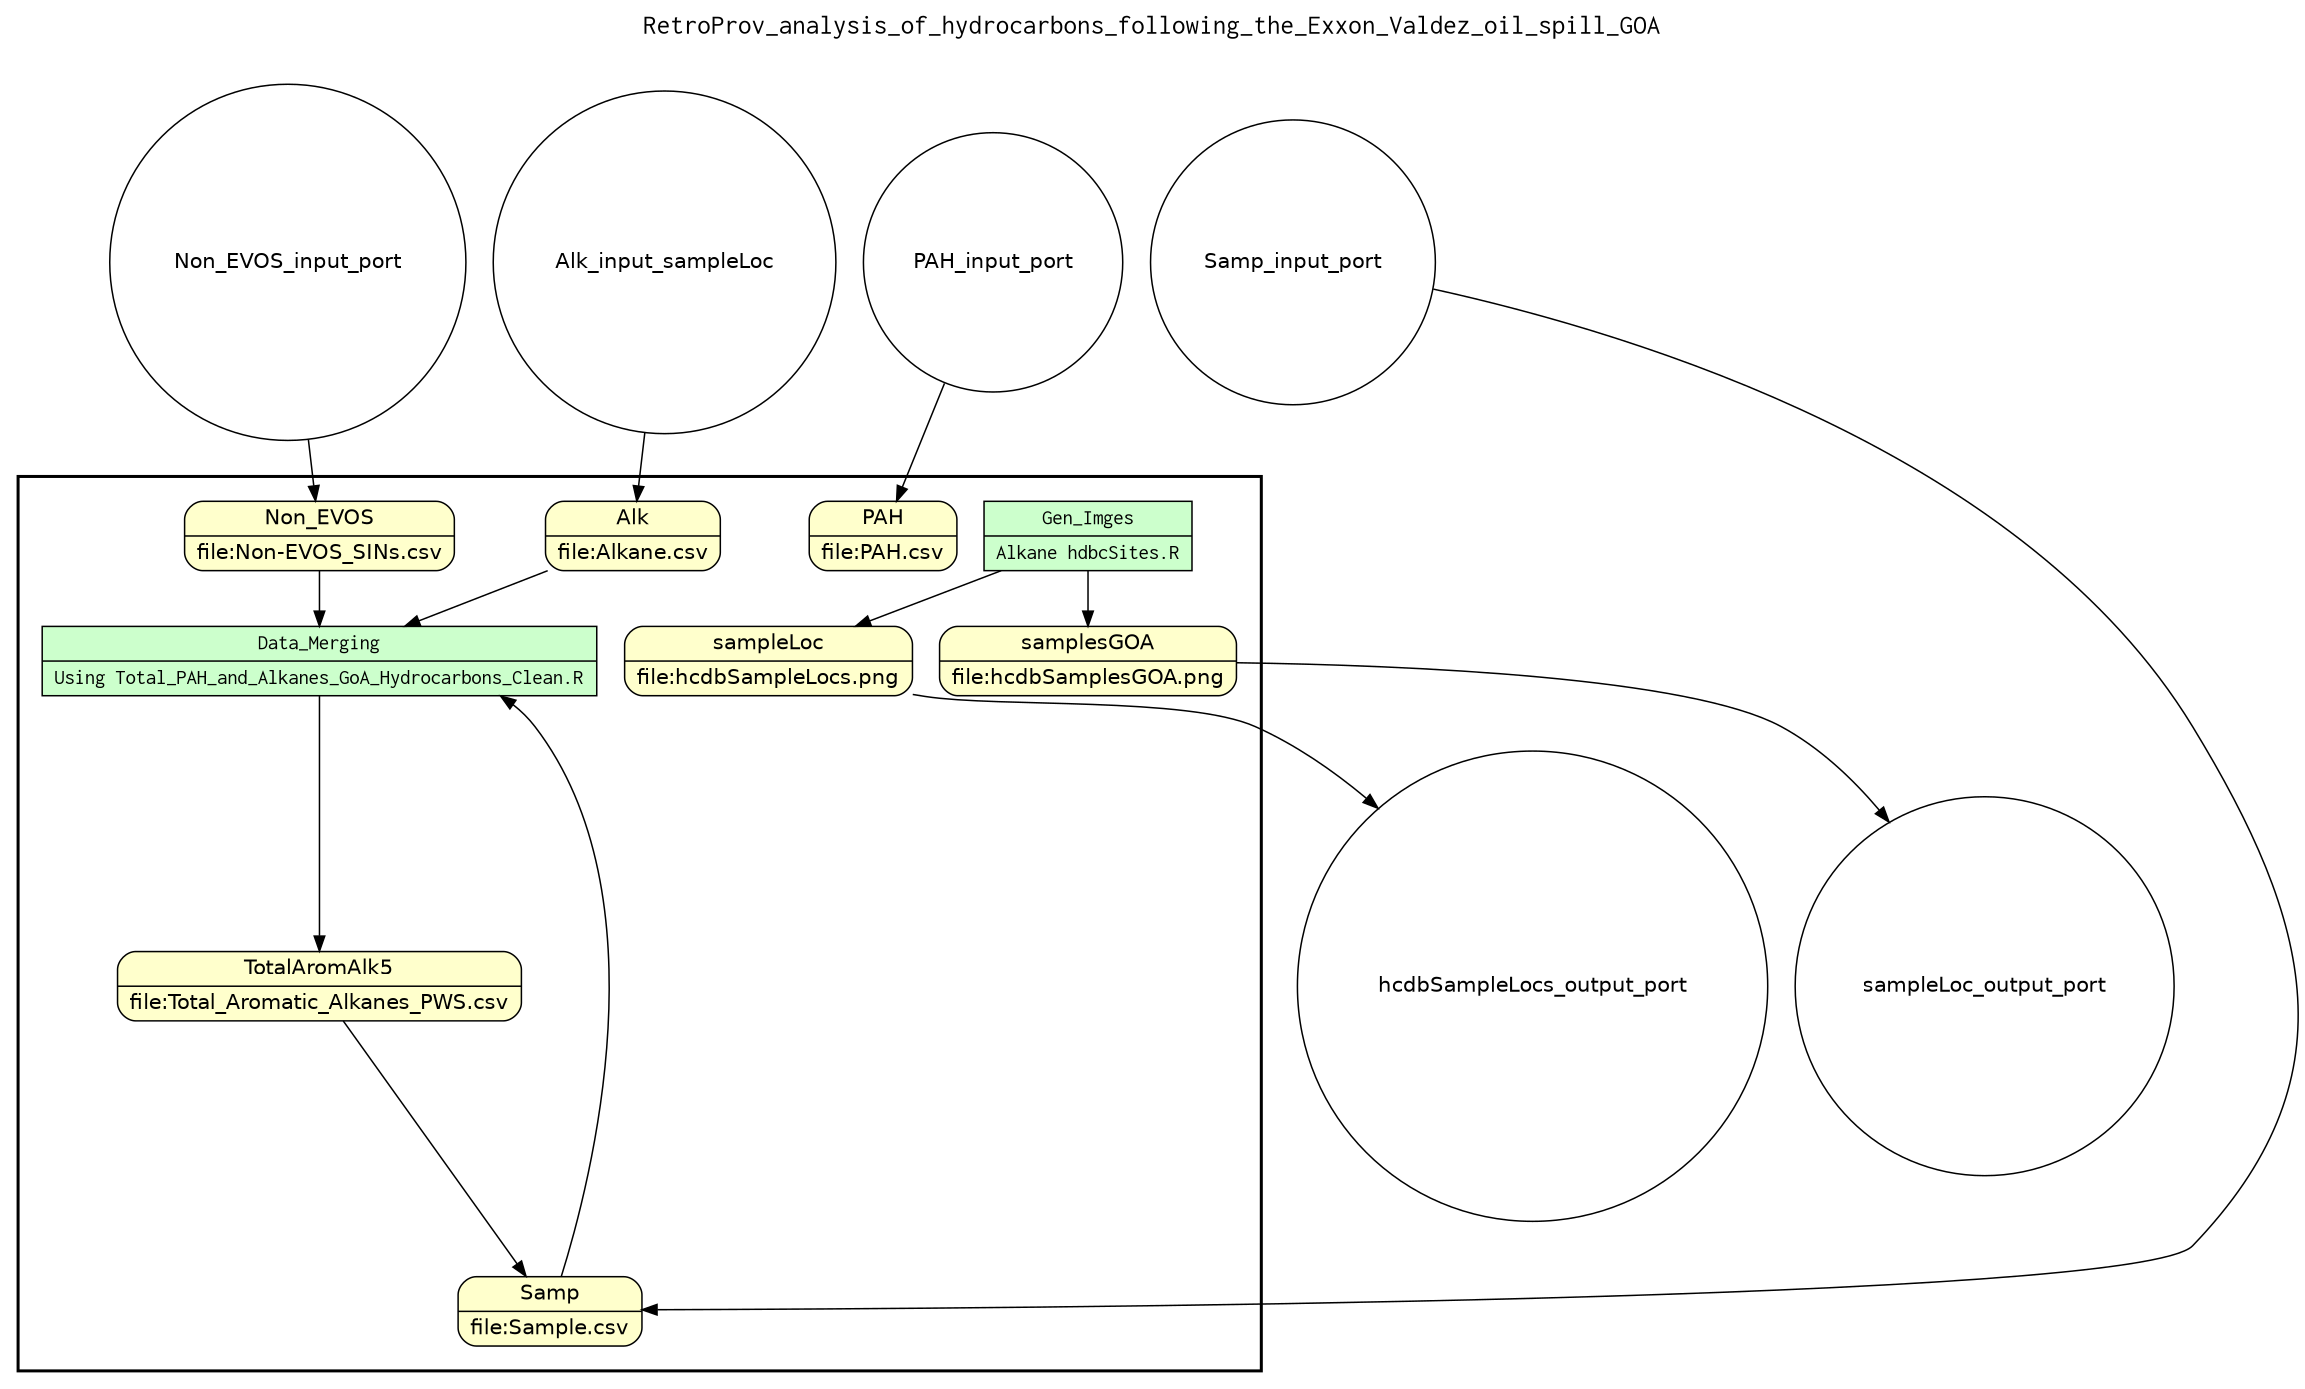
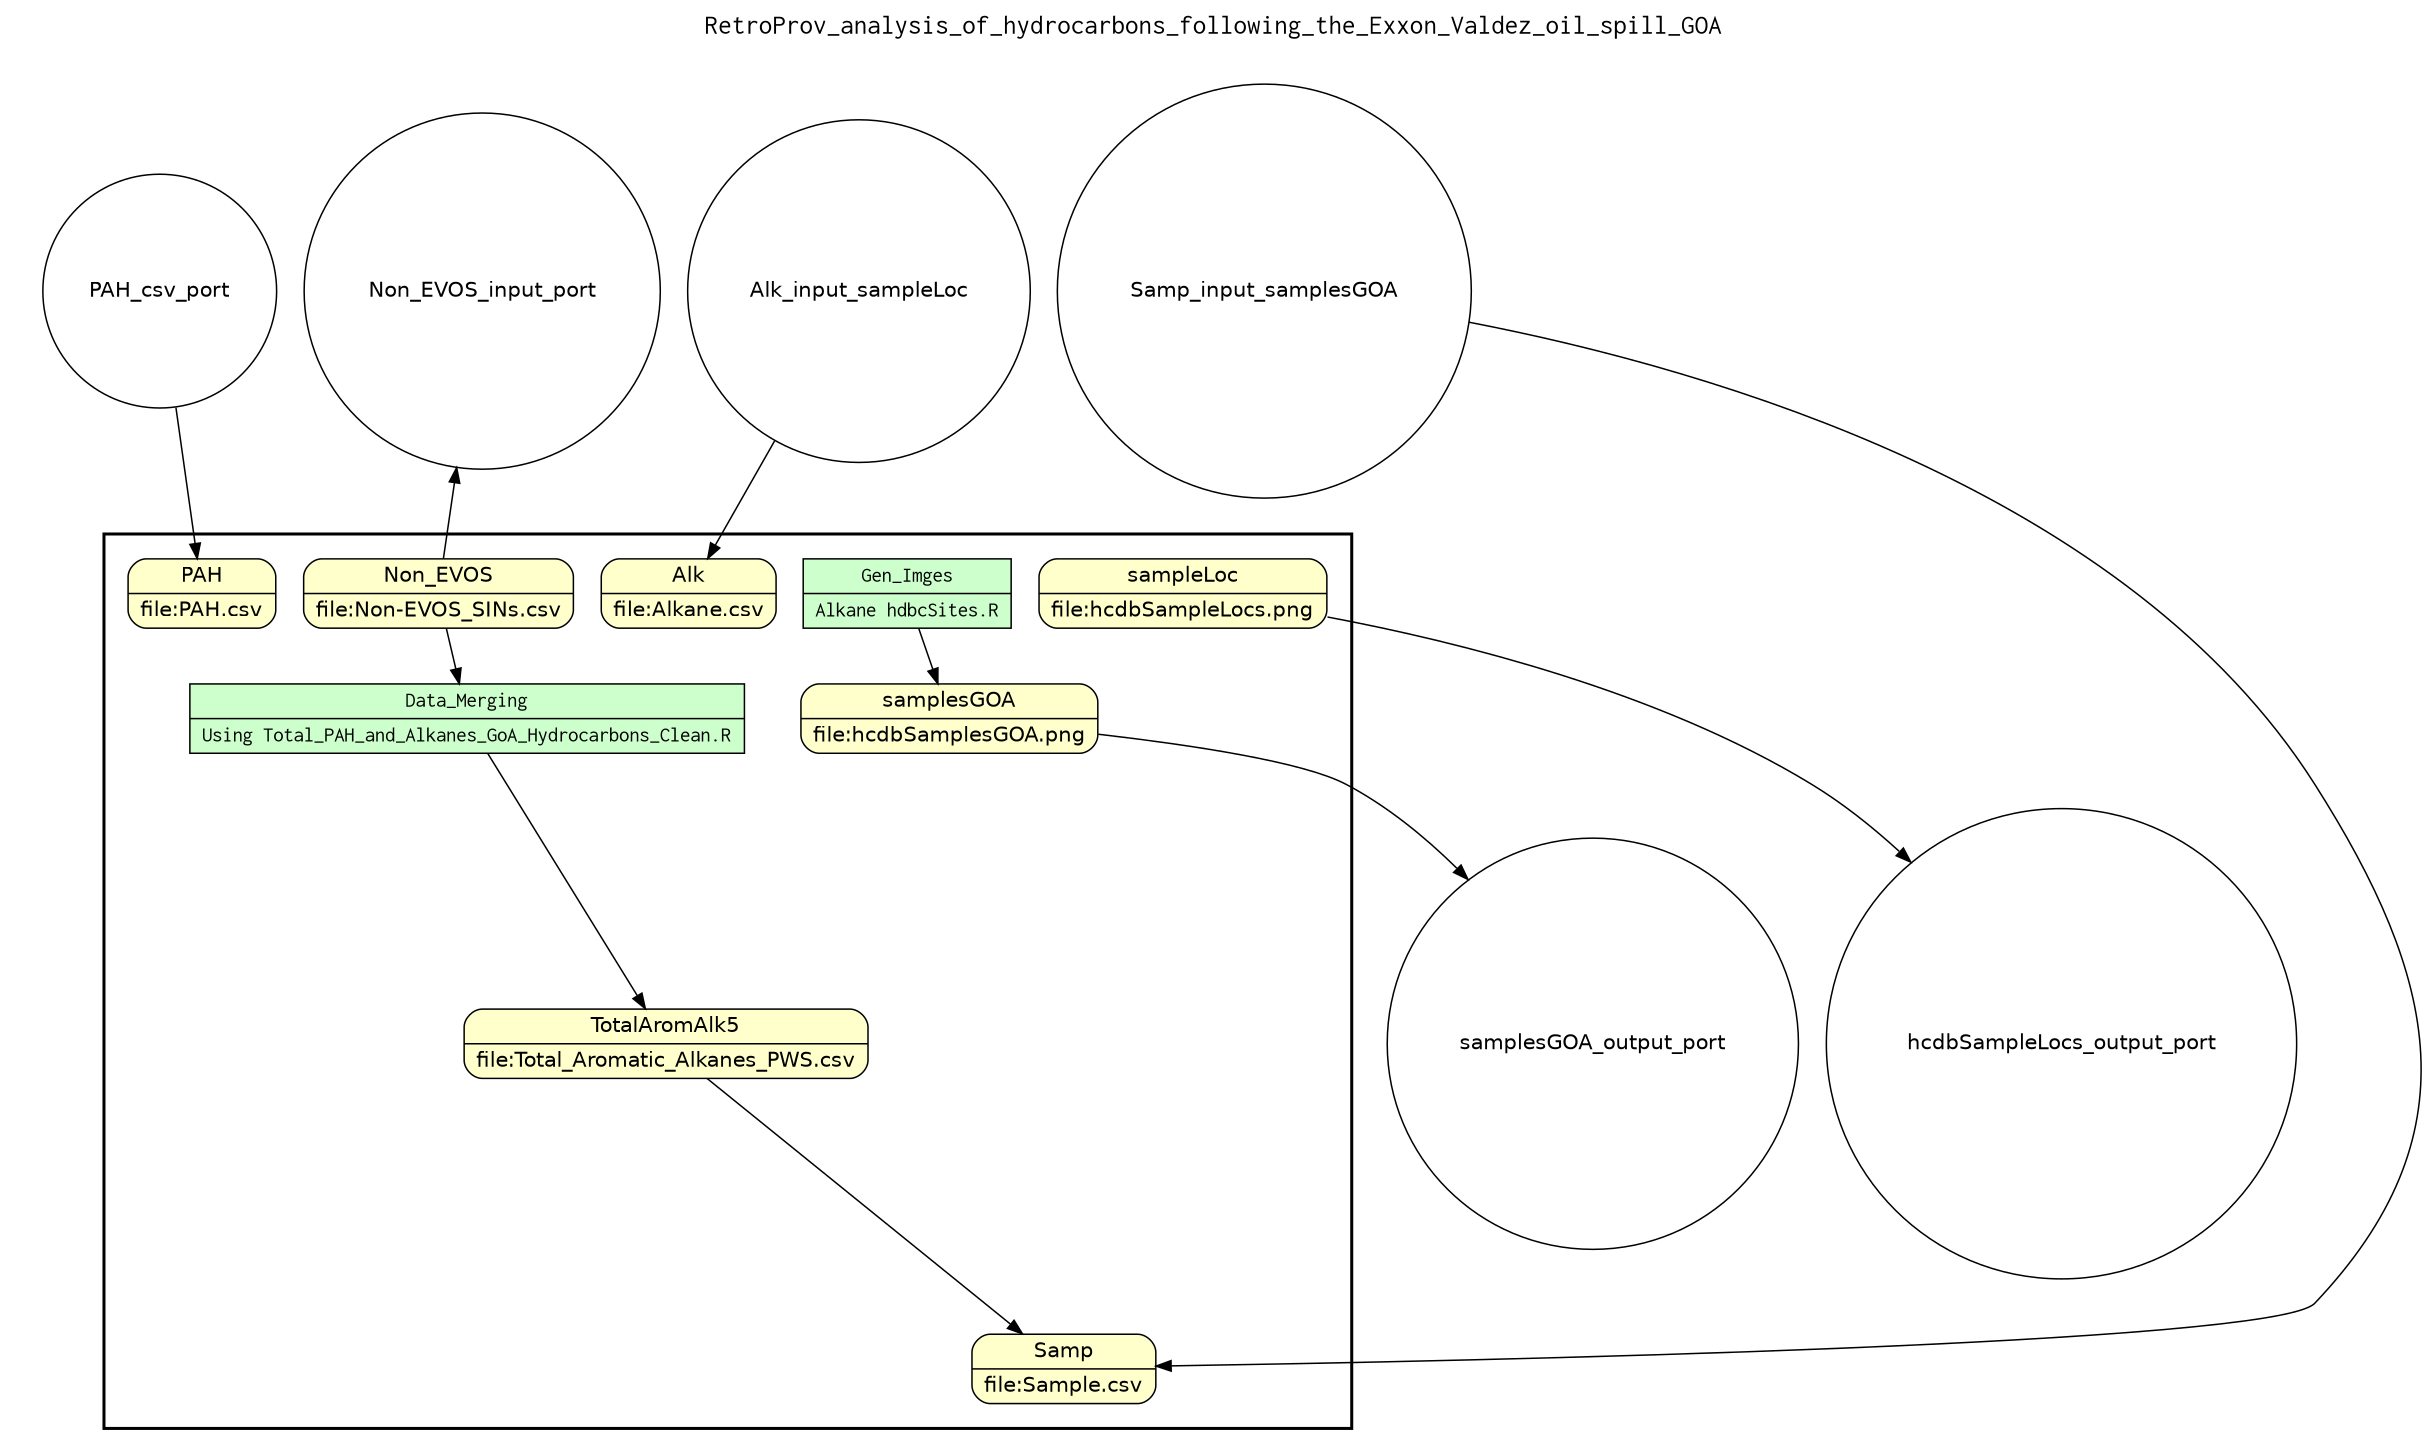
node "PAH_input_port": label "PAH_input_port" -> "PAH_csv_port"
node "Samp_input_port": label "Samp_input_port" -> "Samp_input_samplesGOA"
edge "Non_EVOS_input_port" -> "Non_EVOS": reversed
edge "Alk" -> "Data_Merging": removed
edge "Gen_Imges" -> "sampleLoc": removed
edge "Samp" -> "Data_Merging": removed
node "sampleLoc_output_port": label "sampleLoc_output_port" -> "samplesGOA_output_port"
